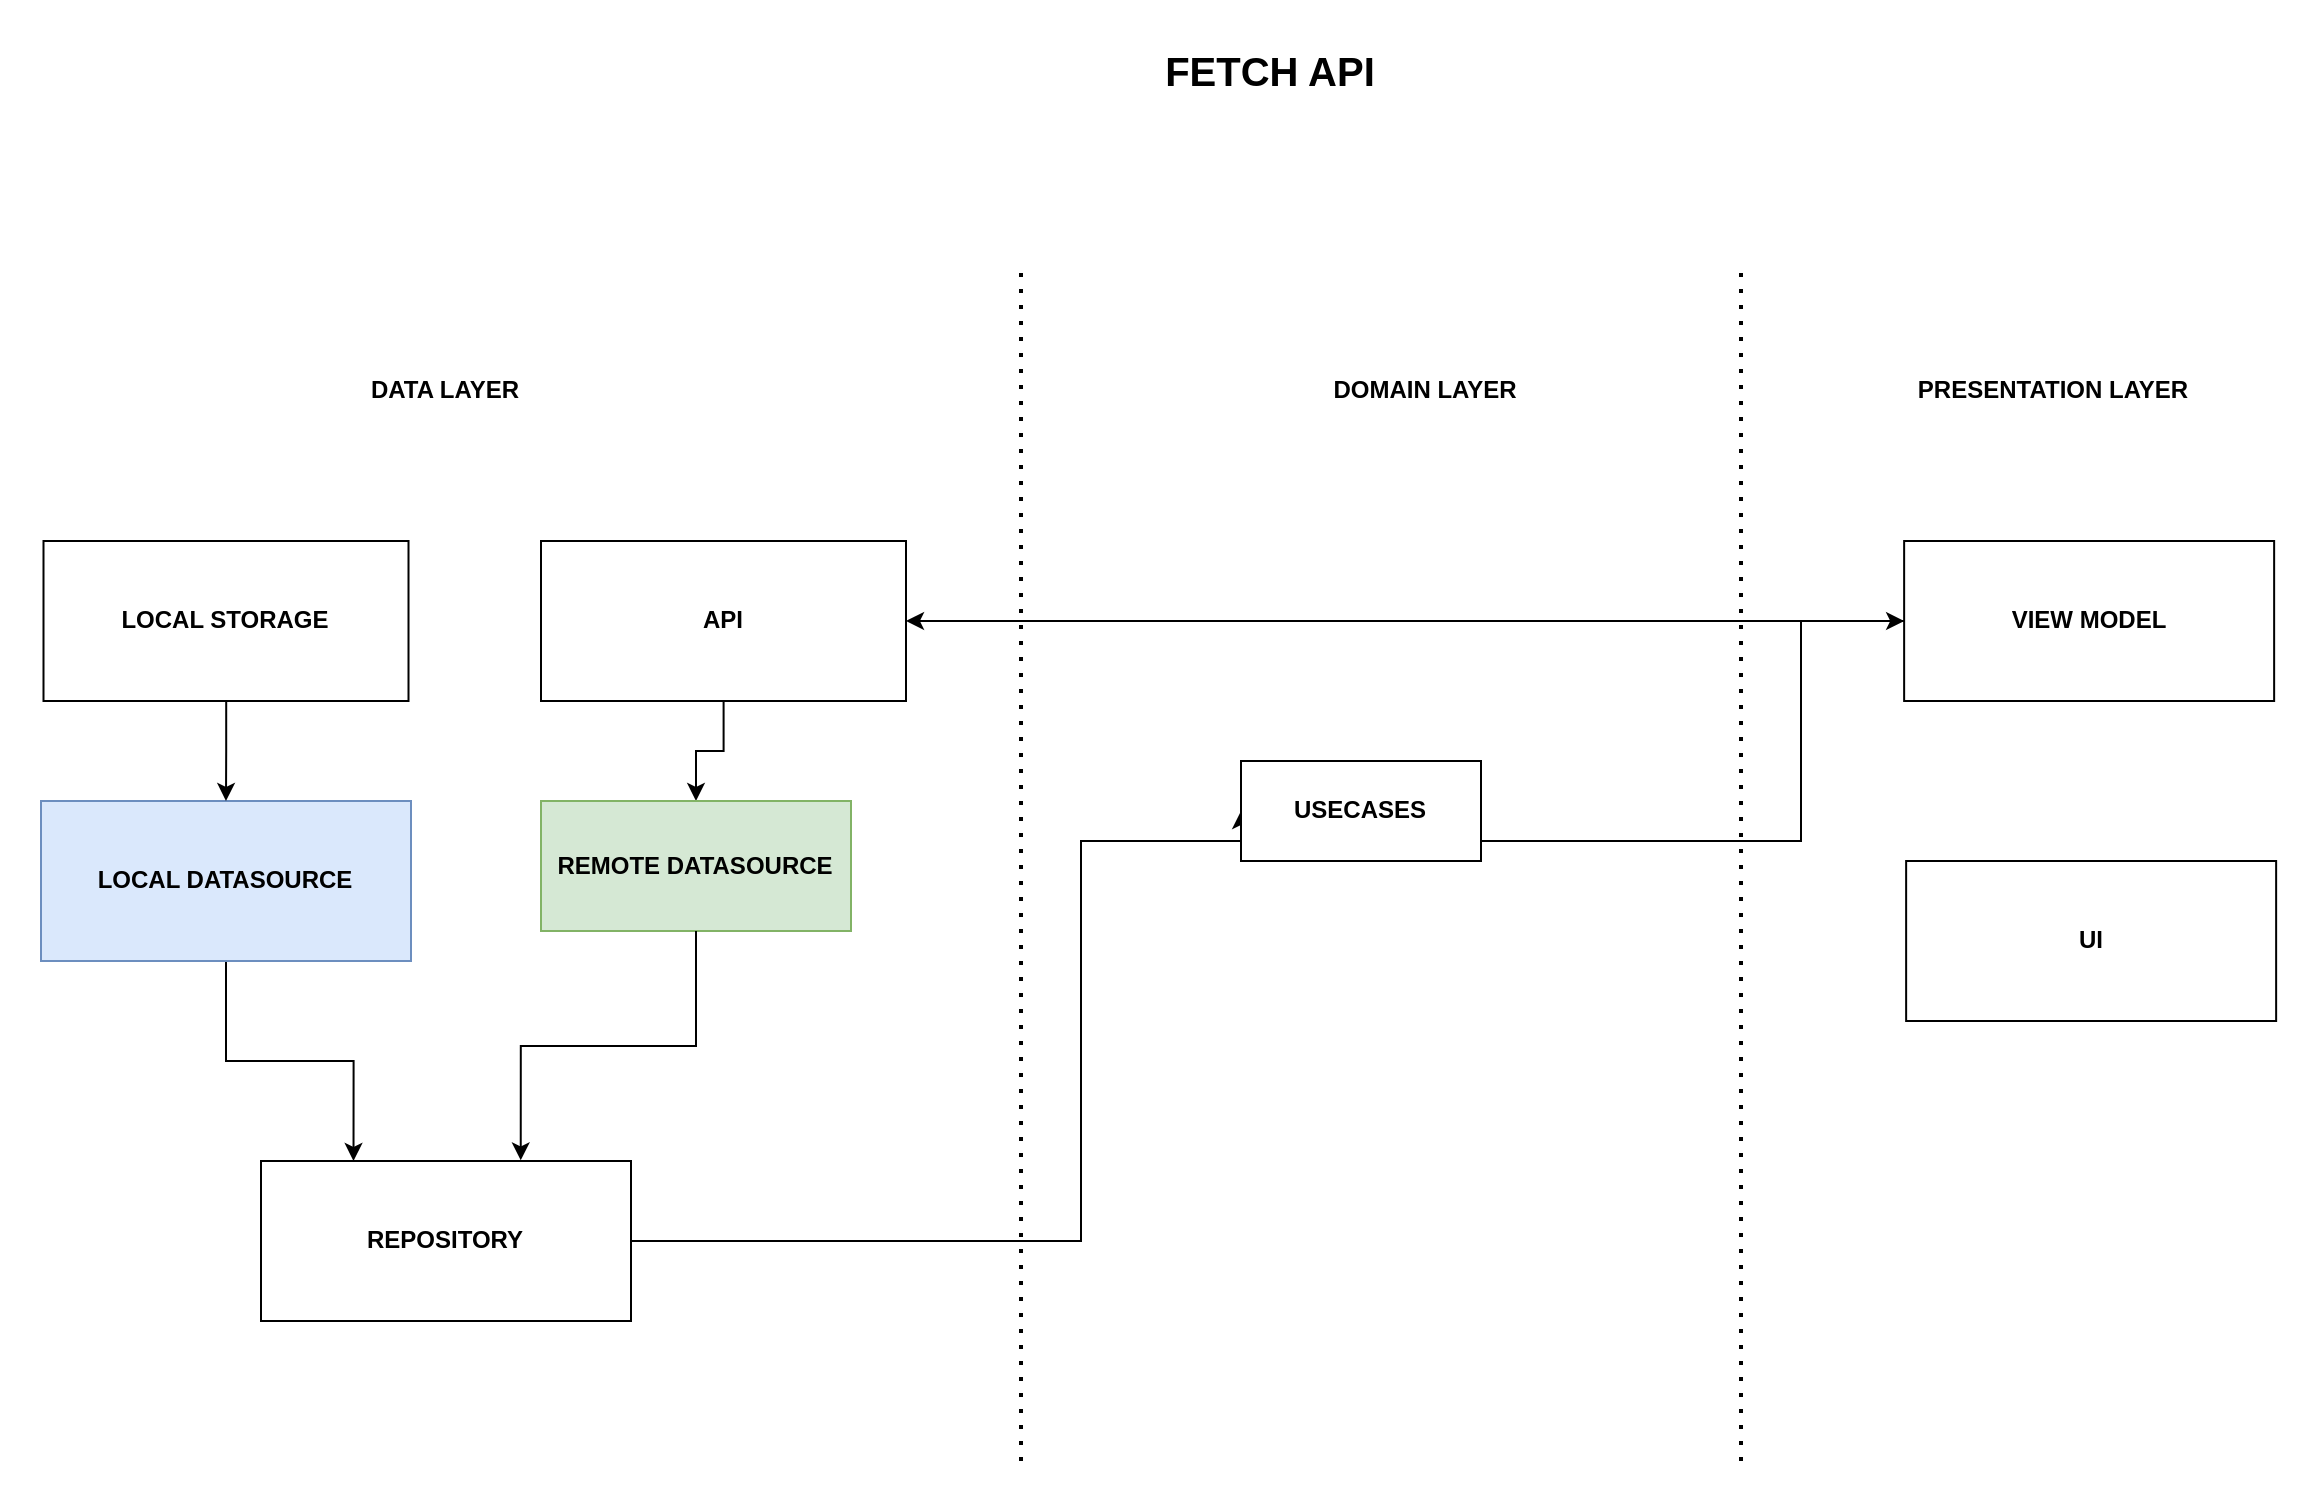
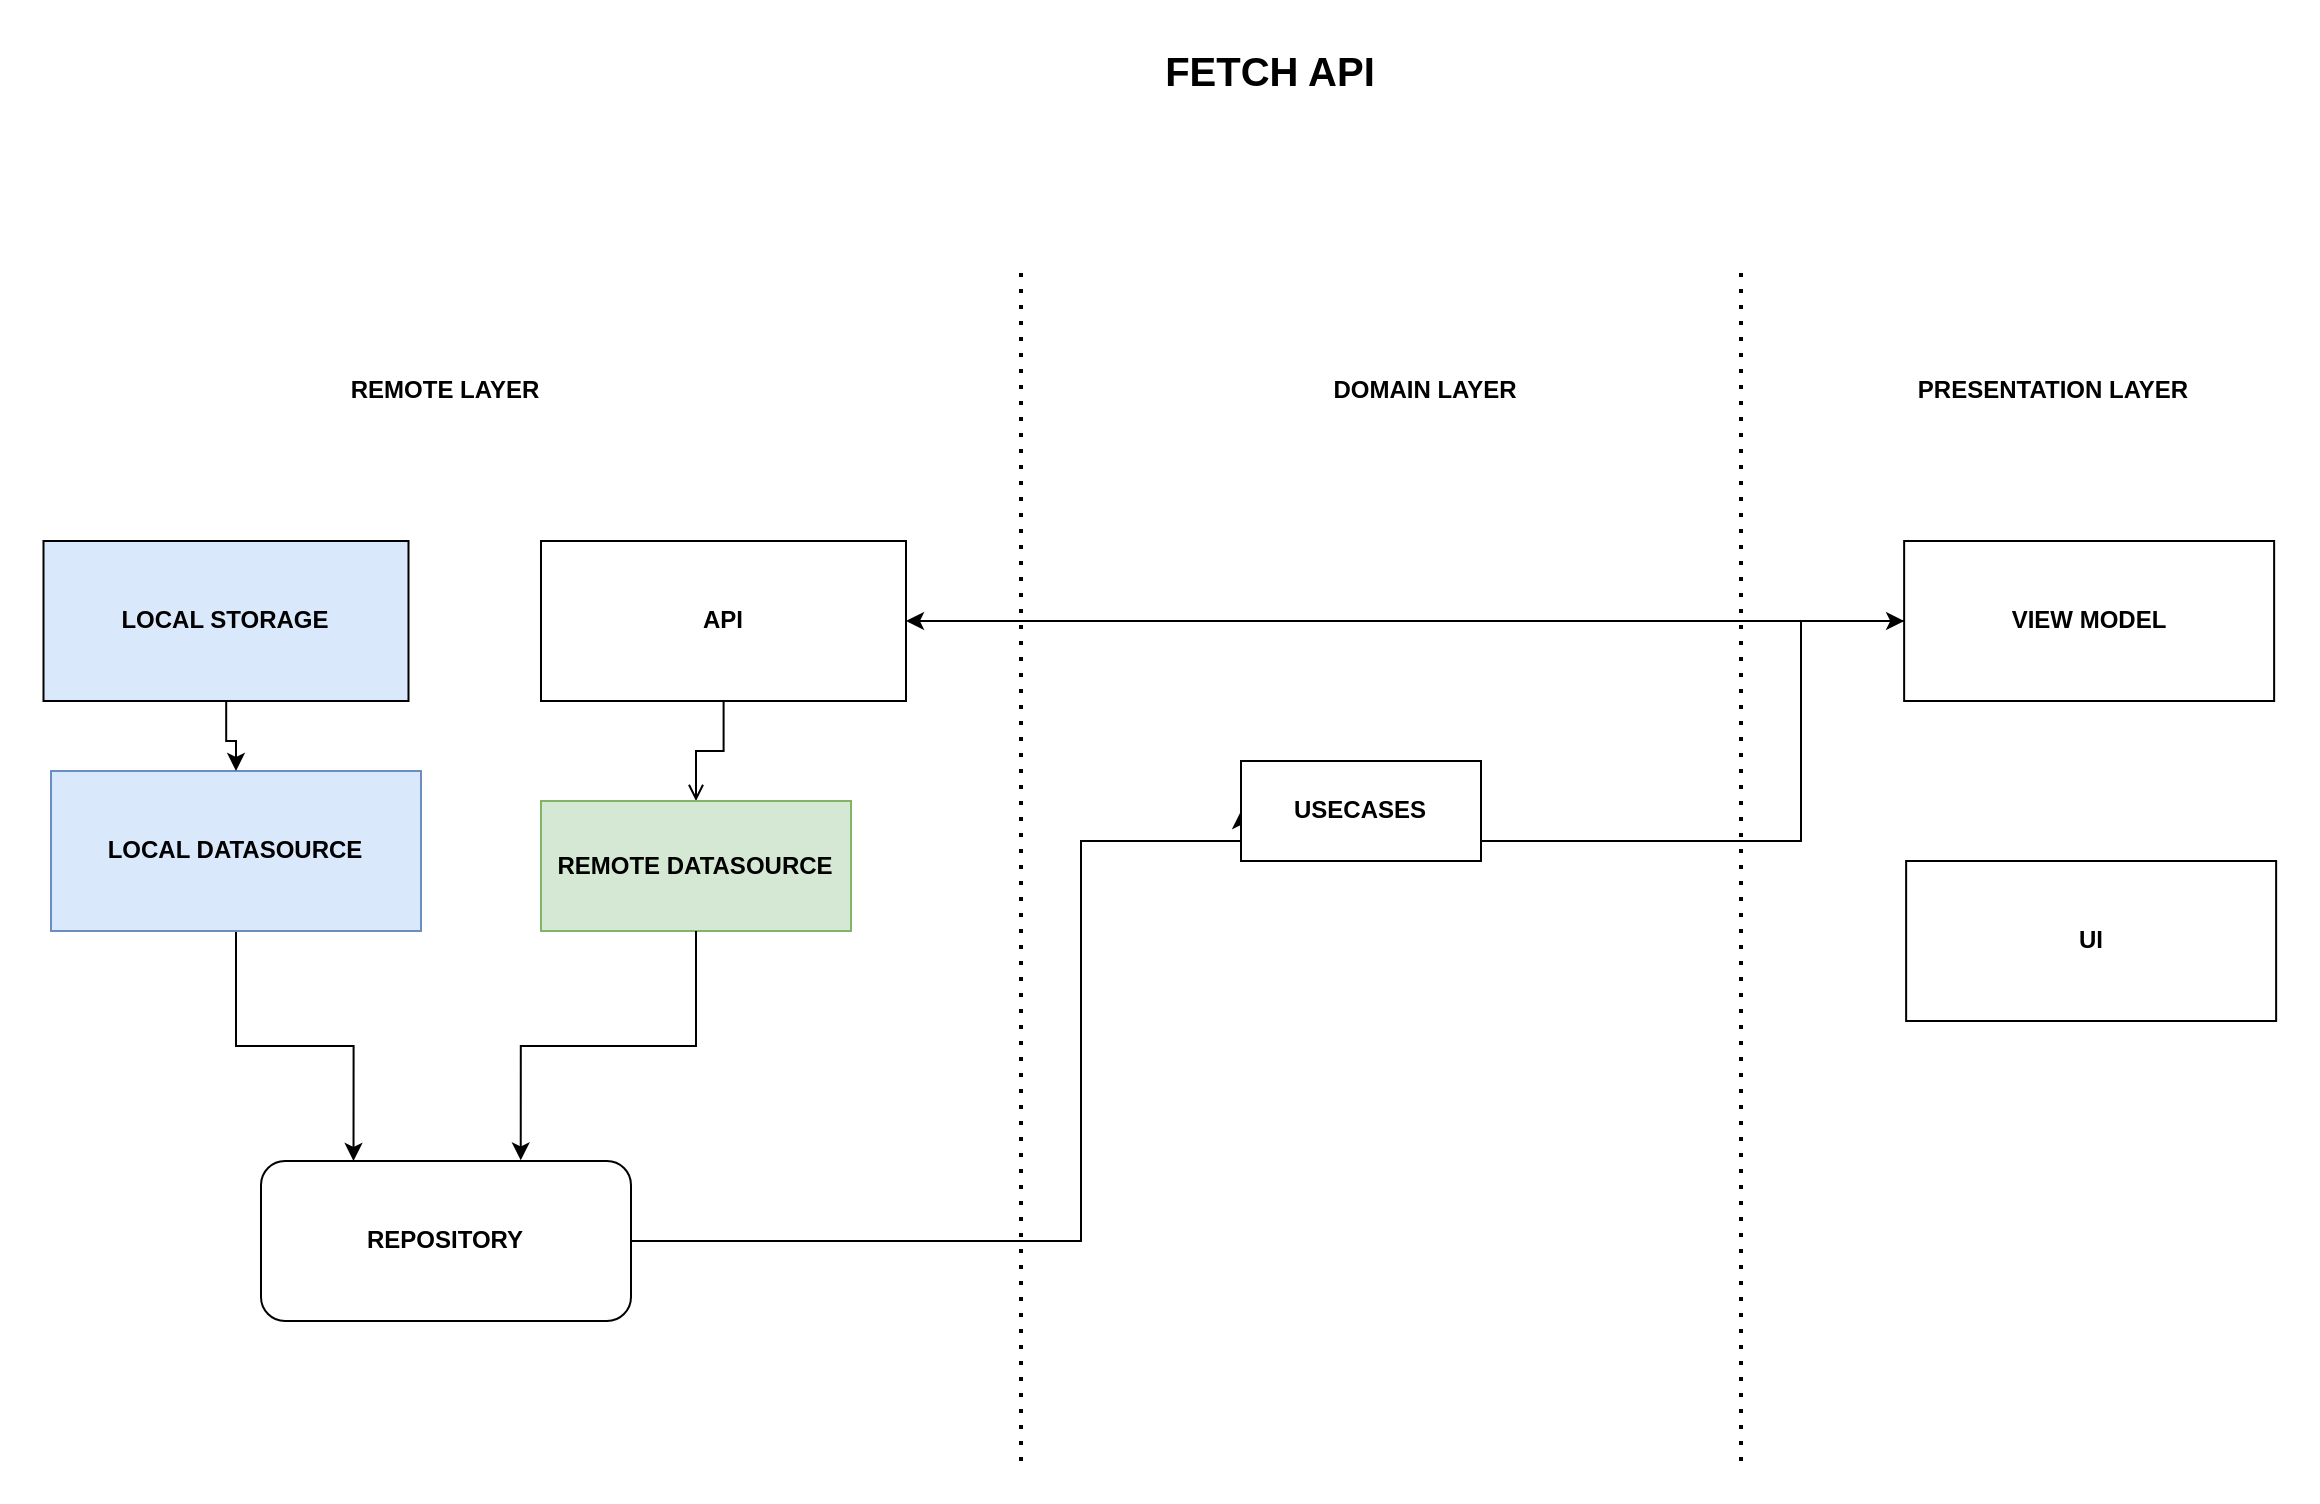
node "DATA LAYER": label "DATA LAYER" -> "REMOTE LAYER"
node "LOCAL STORAGE": fillcolor #ffffff -> #dae8fc
edge "API" -> "REMOTE DATASOURCE": arrowhead classic -> open
node "LOCAL DATASOURCE": moved (226, 881) -> (236, 851)
node "REPOSITORY": shape rectangle -> rounded rectangle
